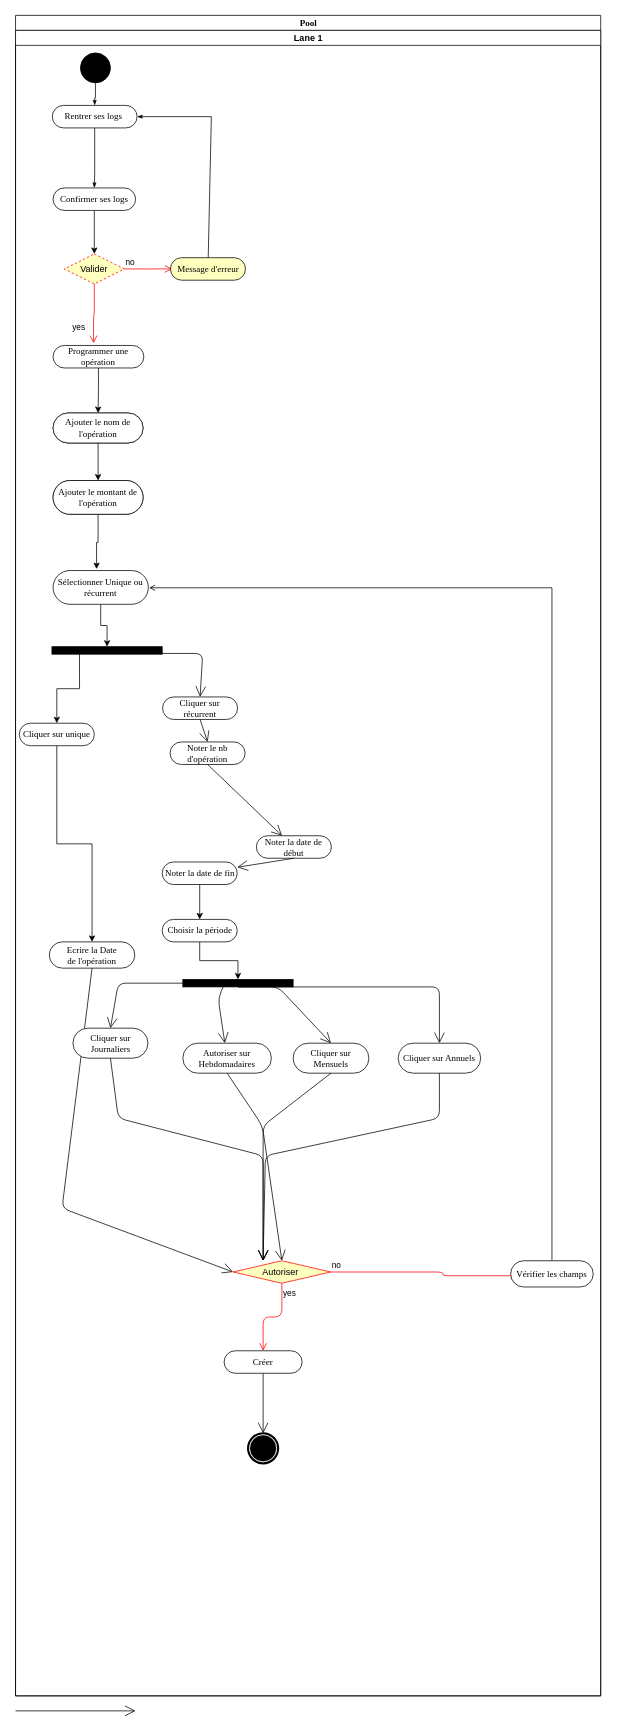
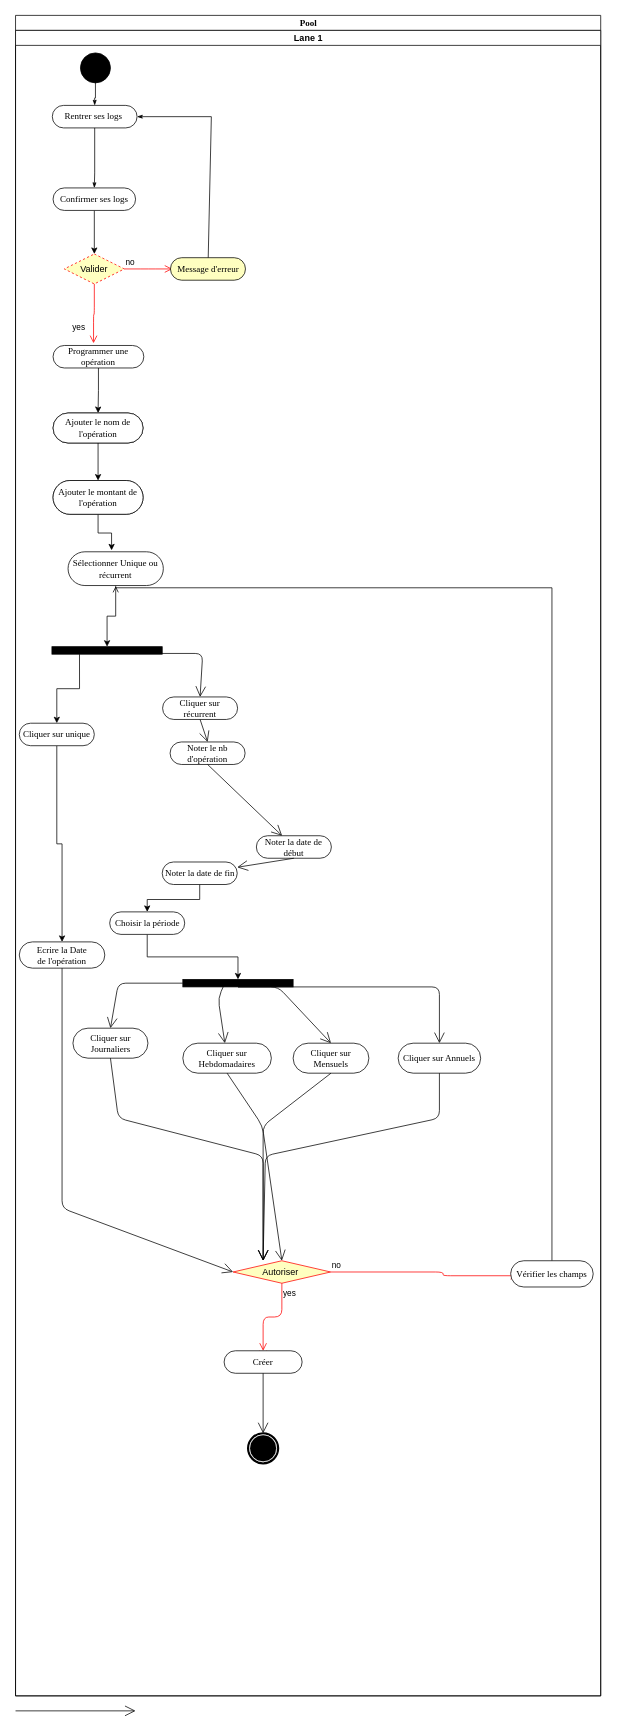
node "Sélectionner Unique ou récurrent": moved (101, 587) -> (116, 569)
node "Choisir la période": moved (200, 930) -> (147, 923)
node "Ecrire la Date de l'opération": moved (92, 955) -> (62, 955)
node "Autoriser sur Hebdomadaires": label "Autoriser sur Hebdomadaires" -> "Cliquer sur Hebdomadaires"
